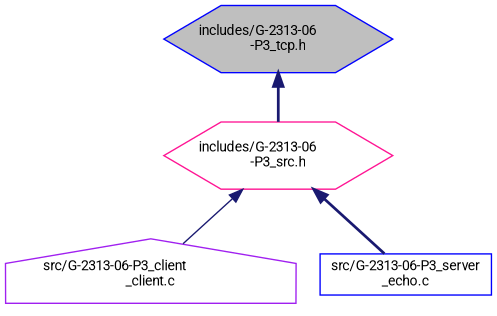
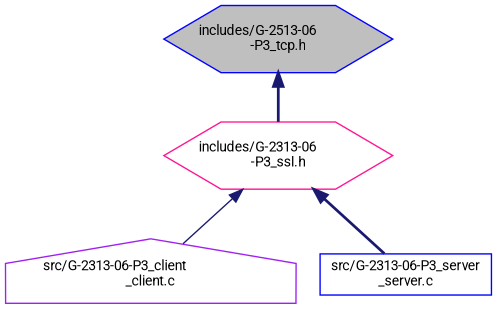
node "includes/G-2313-06 -P3_tcp.h": label "includes/G-2313-06 -P3_tcp.h" -> "includes/G-2513-06 -P3_tcp.h"
node "includes/G-2313-06 -P3_src.h": label "includes/G-2313-06 -P3_src.h" -> "includes/G-2313-06 -P3_ssl.h"
node "src/G-2313-06-P3_server _echo.c": label "src/G-2313-06-P3_server _echo.c" -> "src/G-2313-06-P3_server _server.c"
